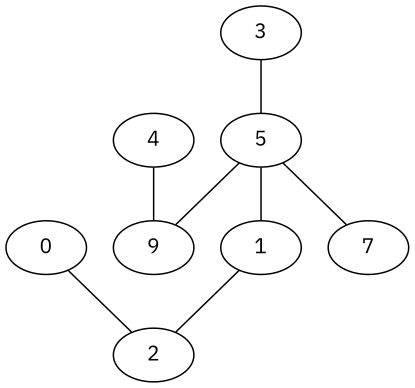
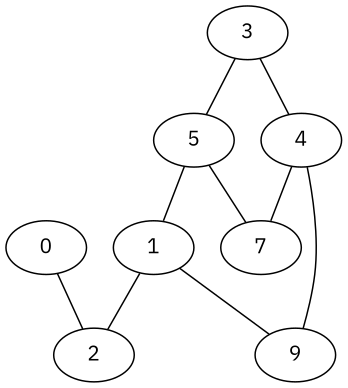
edge "3" -- "4": added
edge "5" -- "9": now "1" -- "9"
edge "4" -- "7": added
